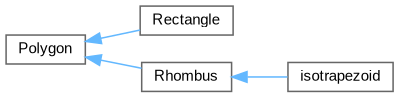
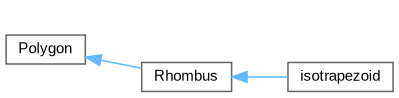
node "Rectangle": removed
